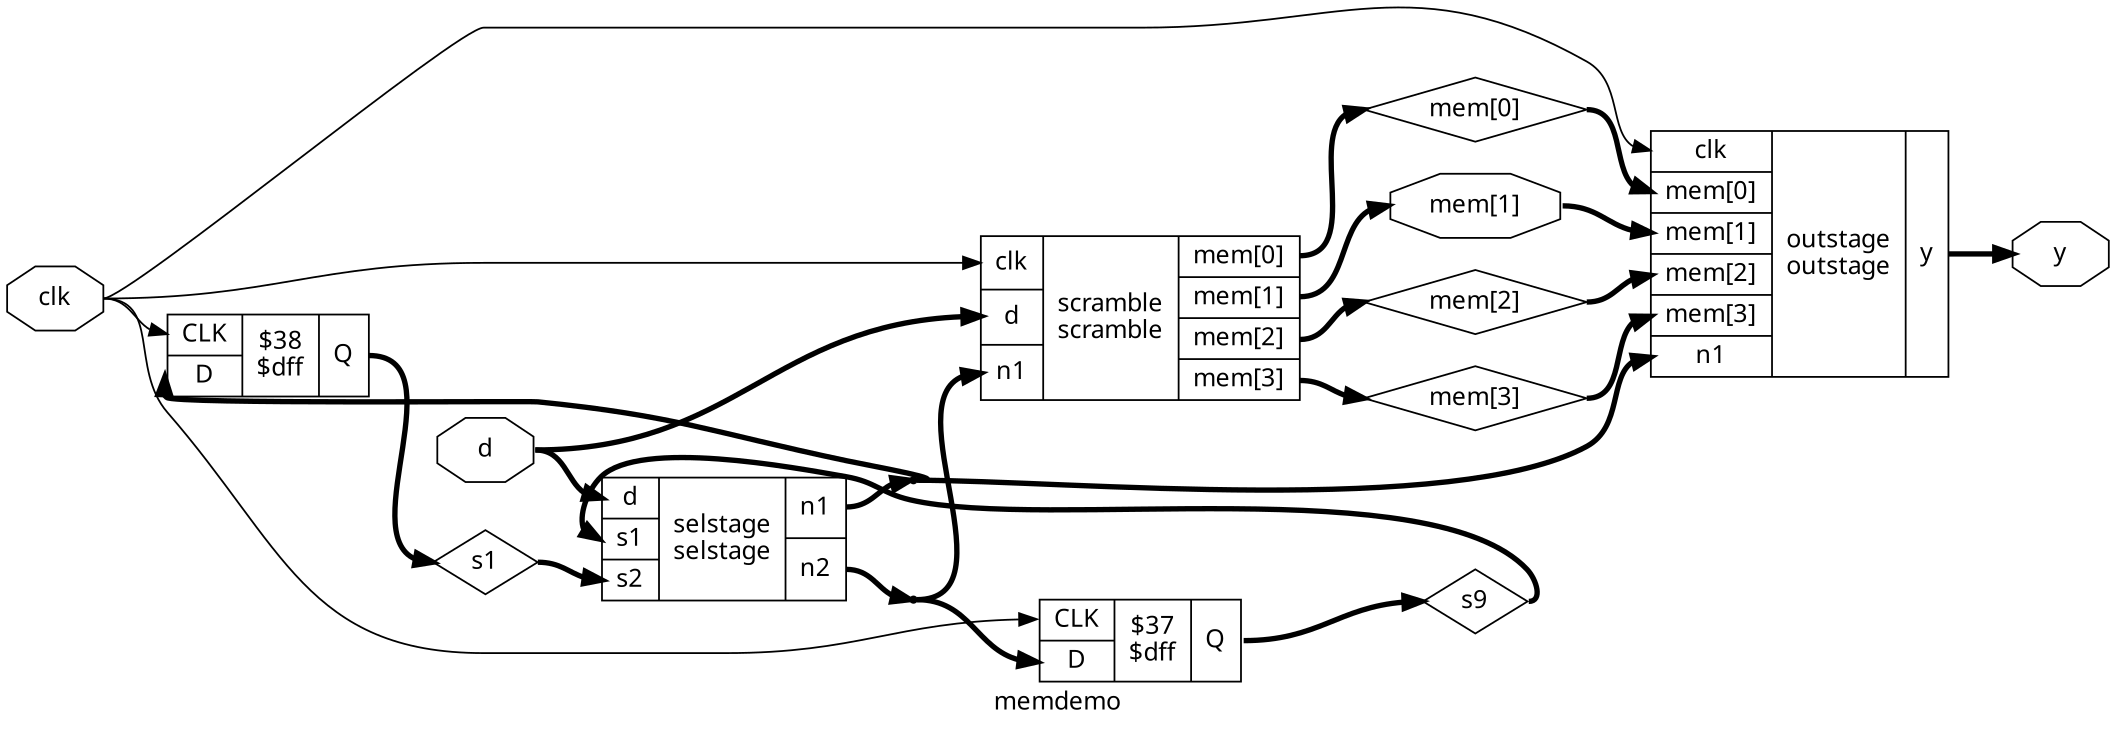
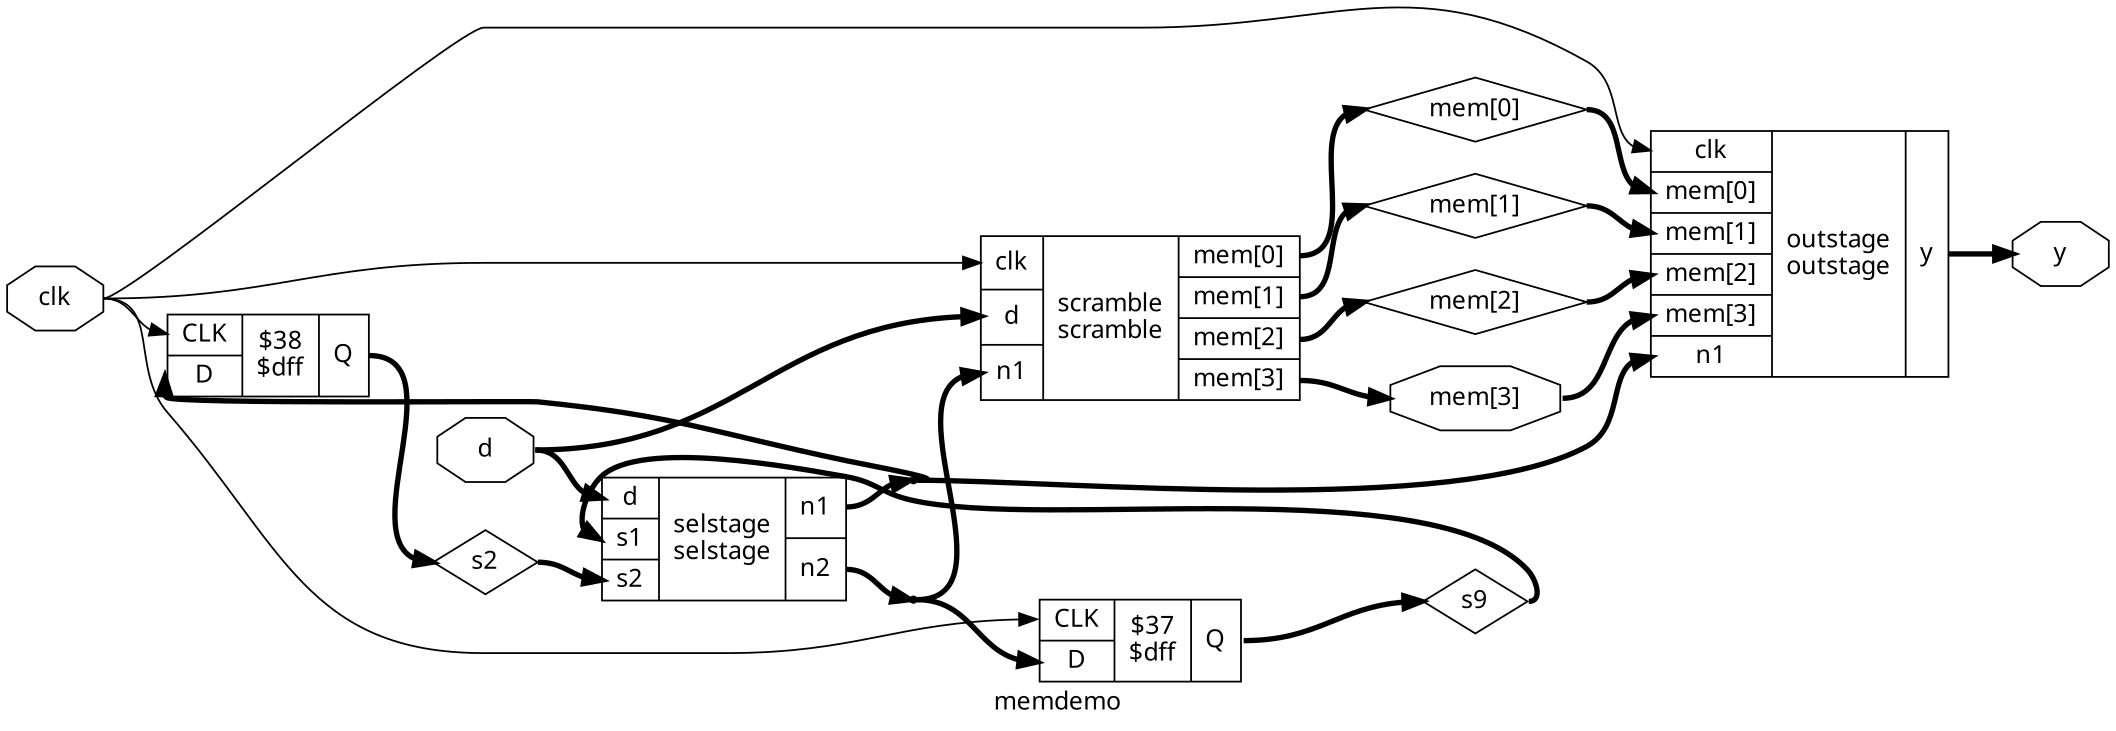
node "mem[1]": shape octagon -> diamond
node "mem[3]": shape diamond -> octagon
node "s1": label "s1" -> "s2"
